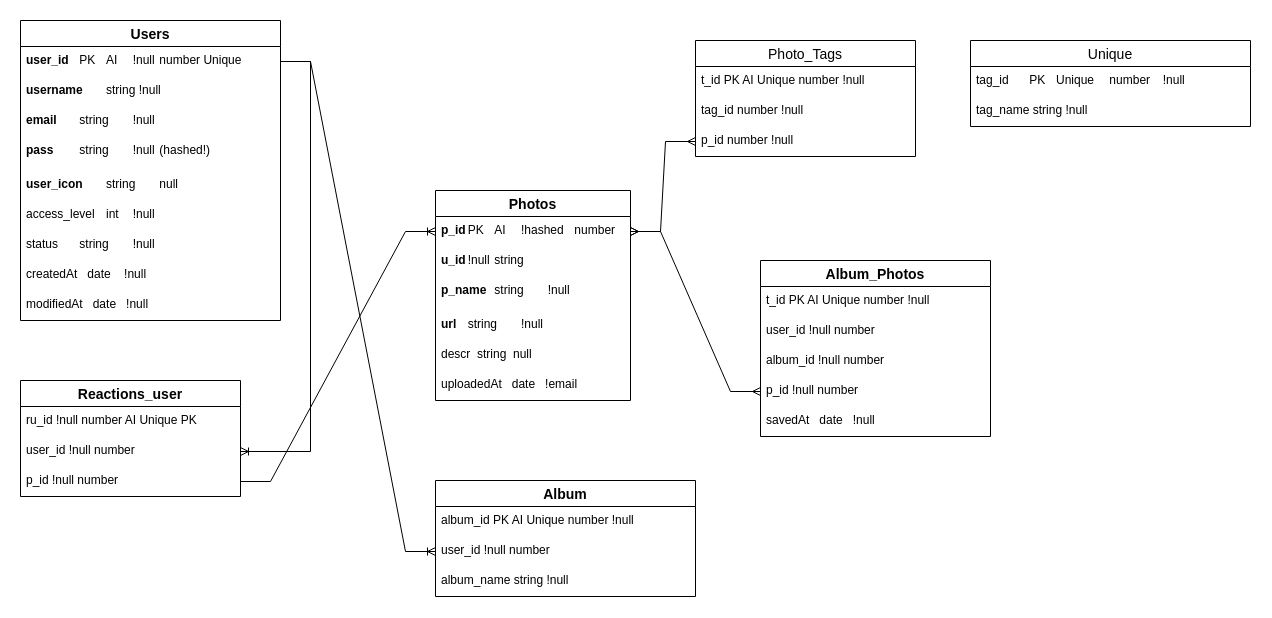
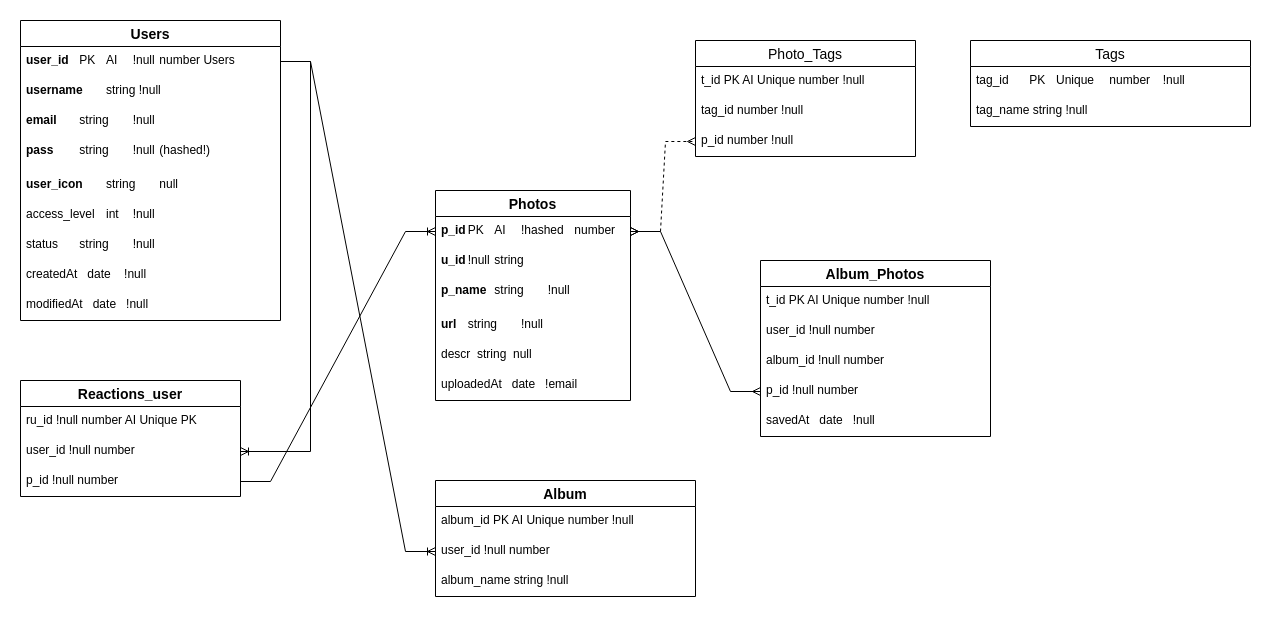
node "Unique": label "Unique" -> "Tags"
node "user_id PK AI !null number Unique": label "user_id PK AI !null number Unique" -> "user_id PK AI !null number Users"
edge "p_id number !null" -- "p_id PK AI !hashed number": style solid -> dashed
